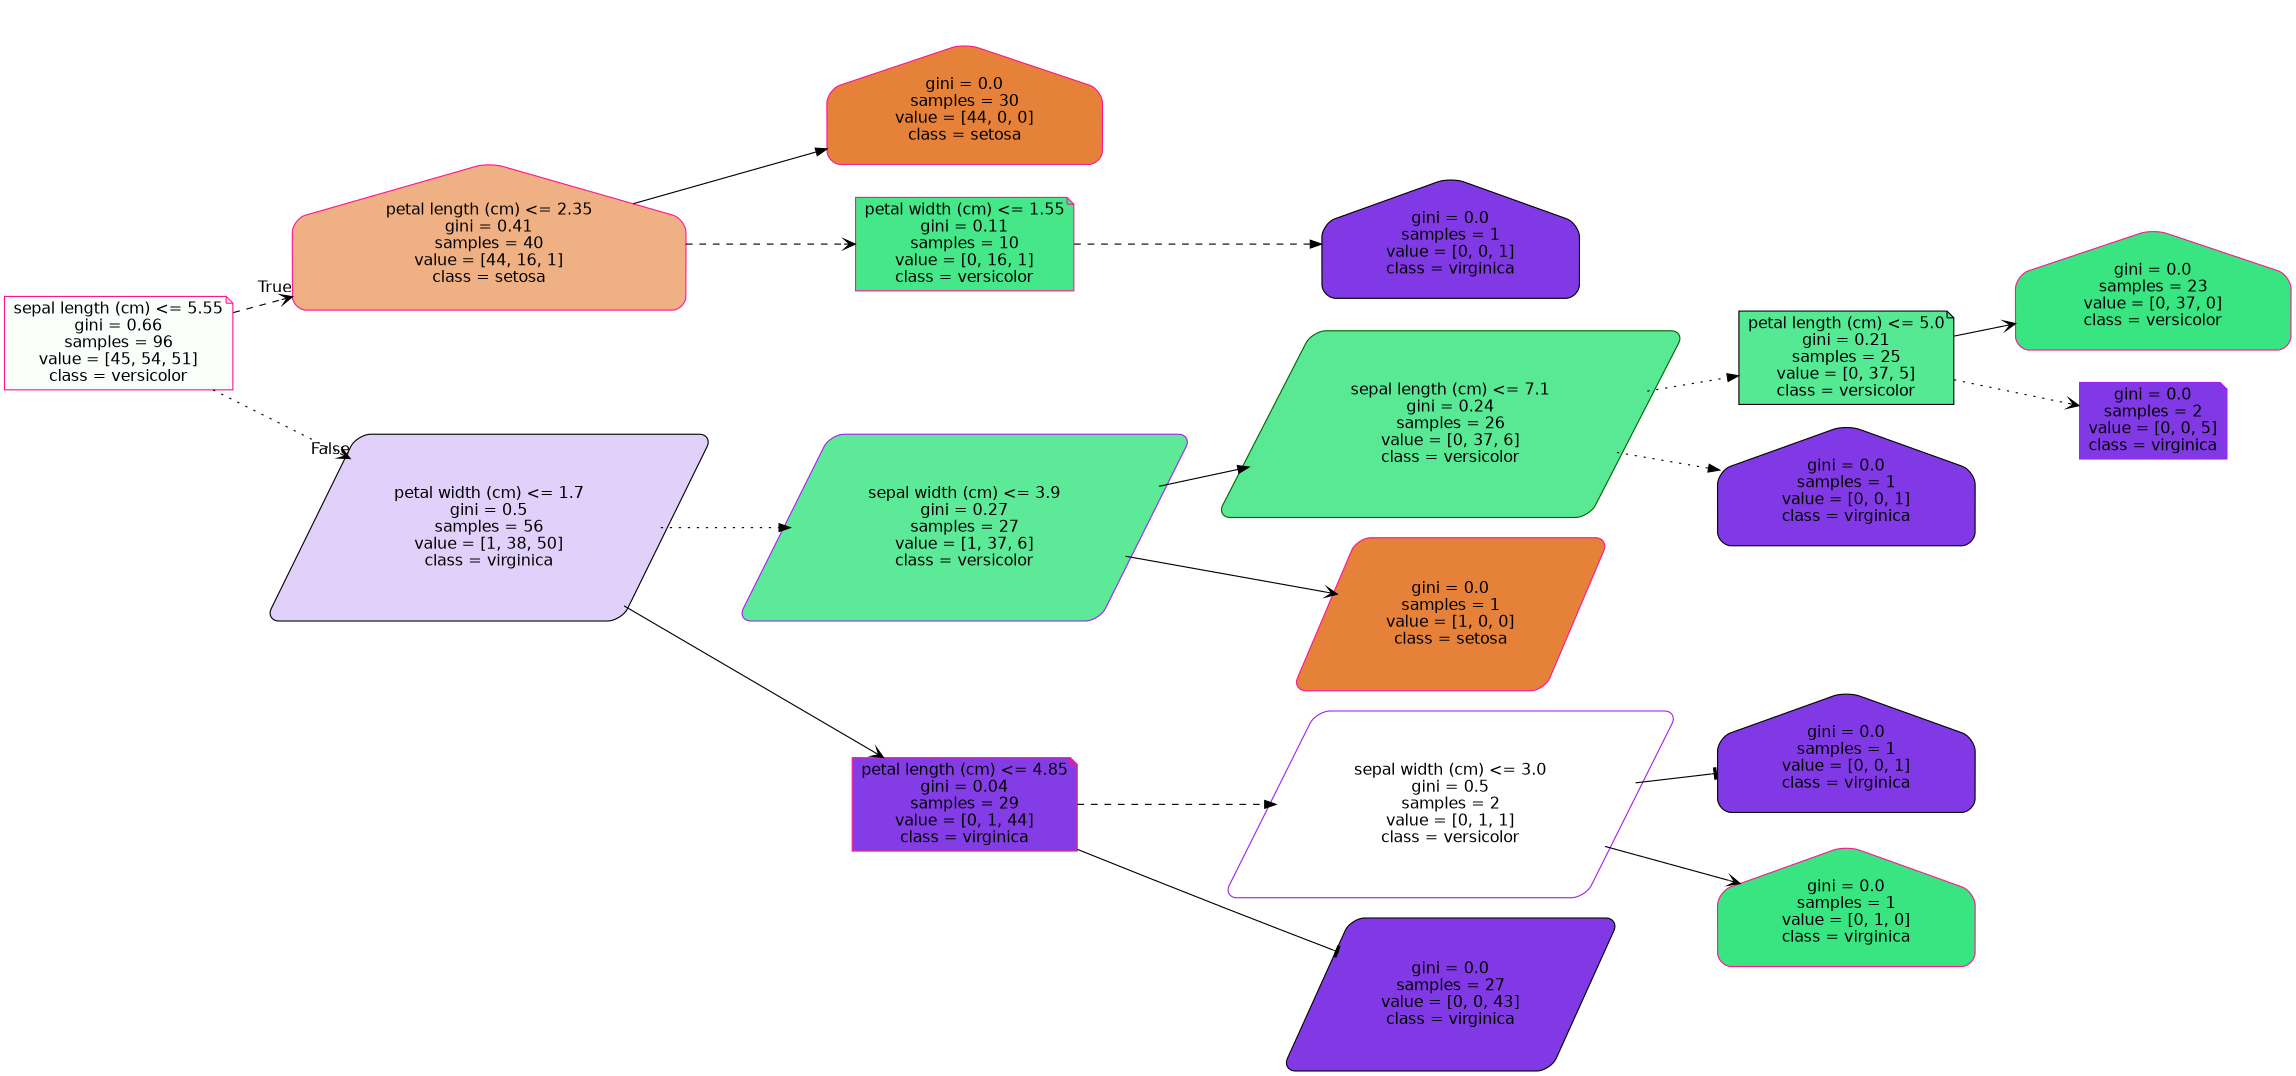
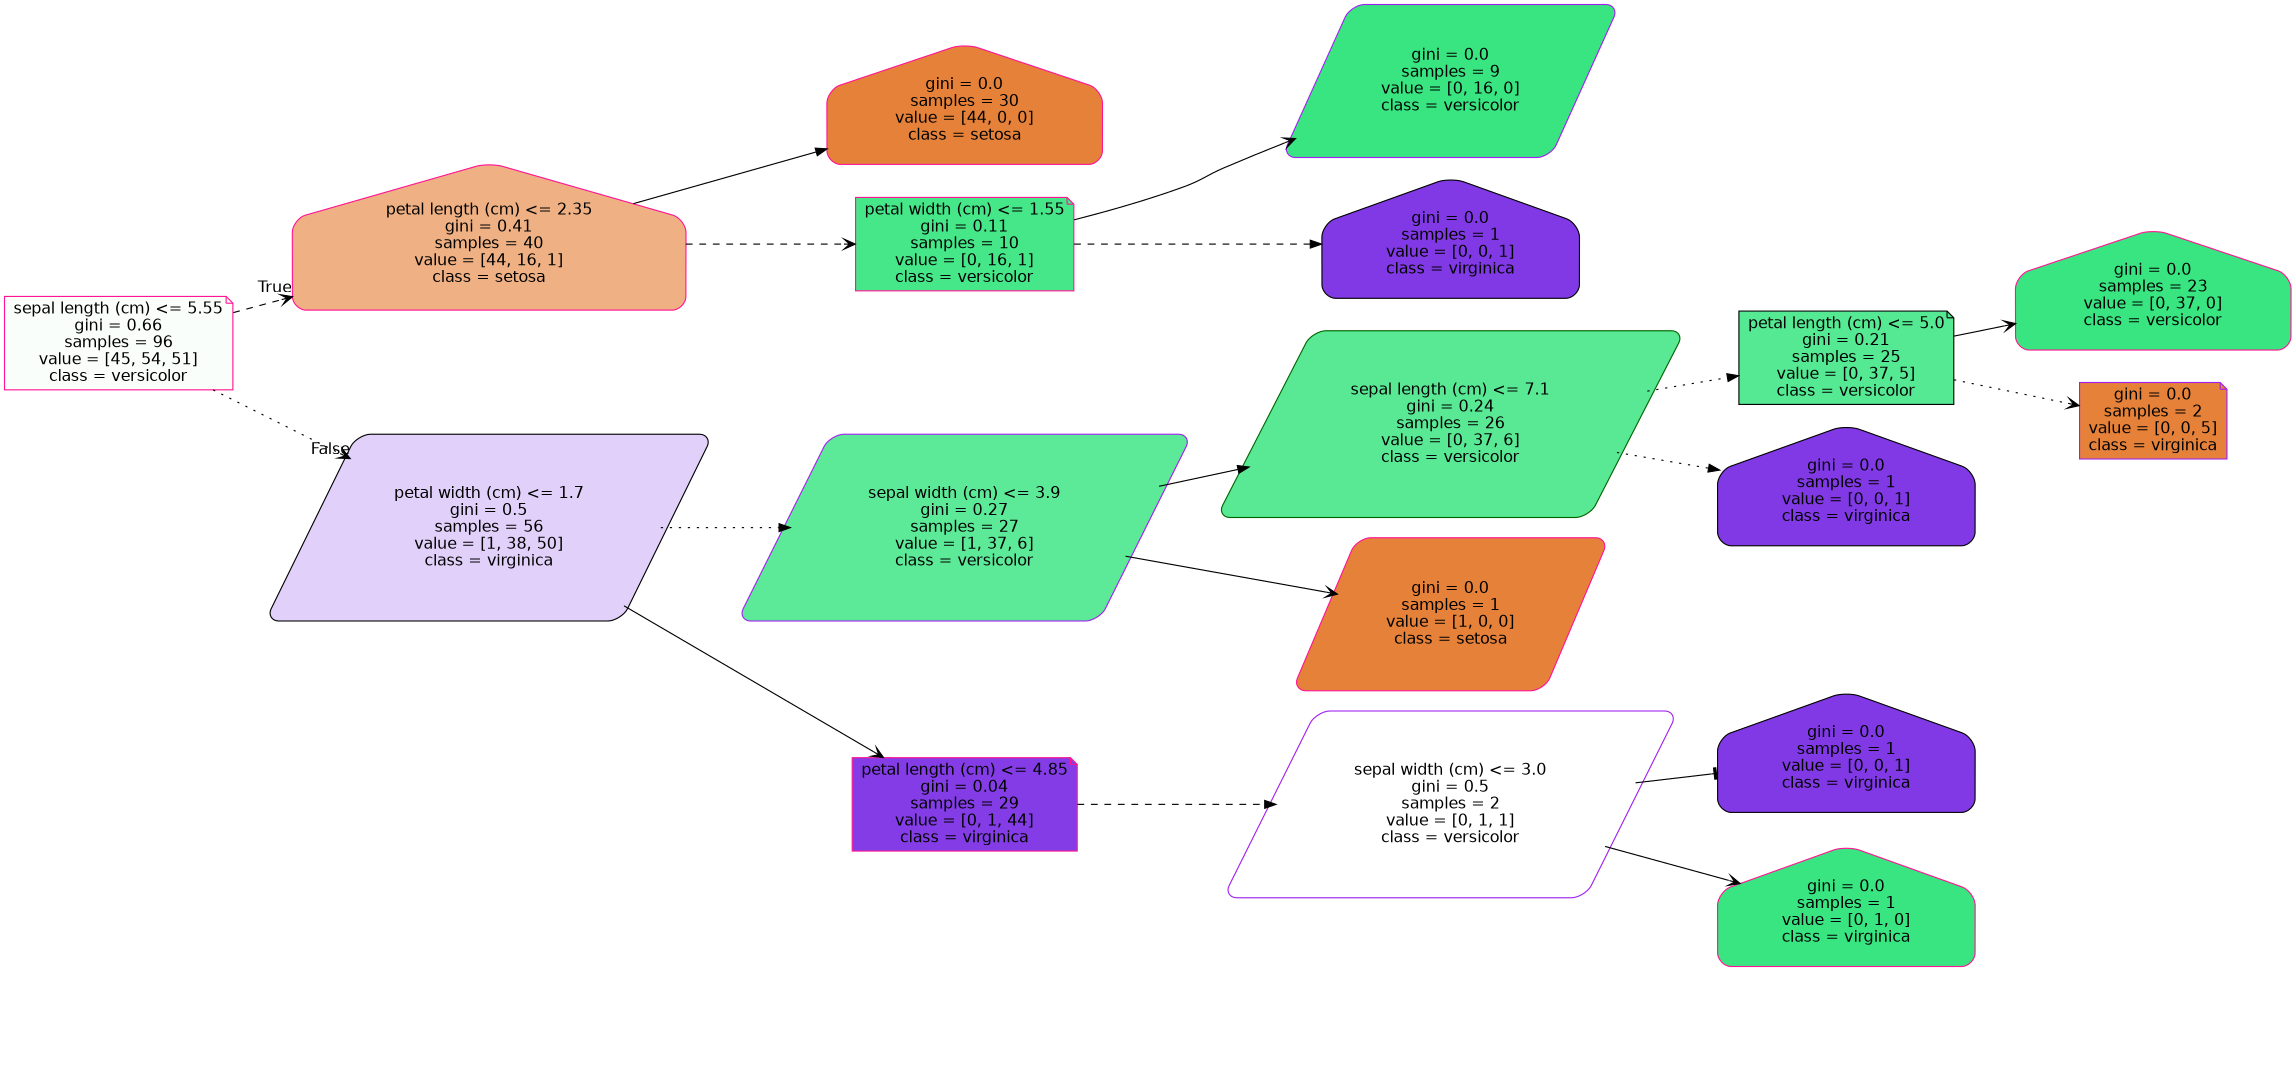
node "gini = 0.0 samples = 9 value = [0, 16, 0] class = versicolor": added
node "gini = 0.0 samples = 2 value = [0, 0, 5] class = virginica": fillcolor #8139e5 -> #e58139
node "gini = 0.0 samples = 27 value = [0, 0, 43] class = virginica": removed
